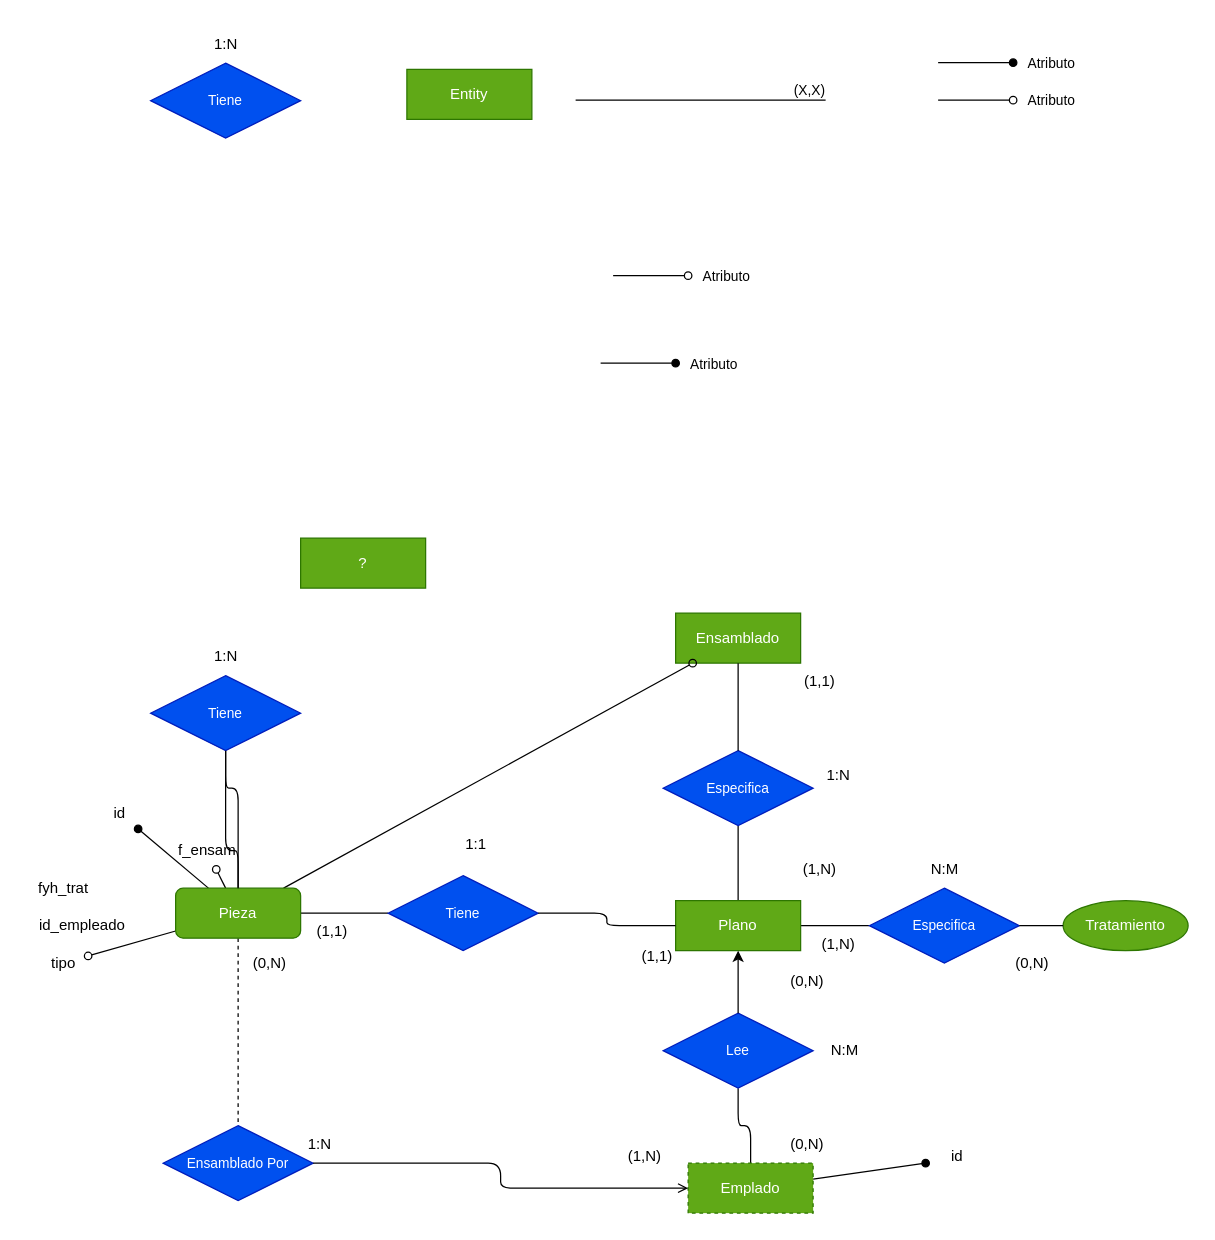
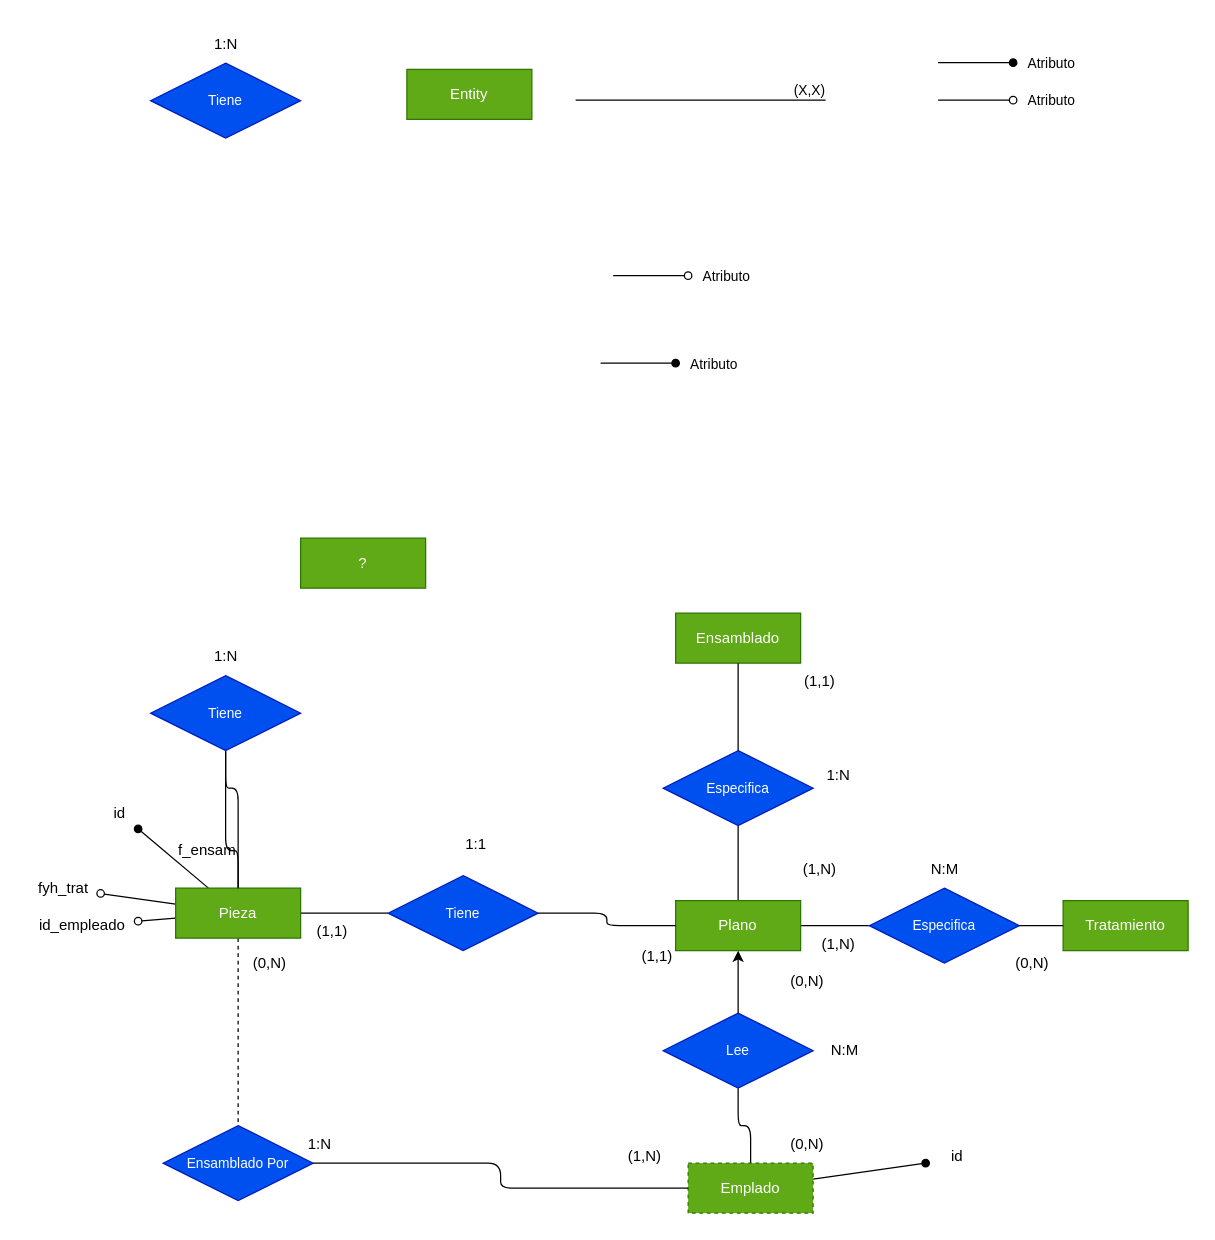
edge "Pieza" -> "Ensamblado": now "Pieza" -> "fyh_trat"
edge "Pieza" -> "f_ensam": removed
node "Pieza": shape rounded rectangle -> rectangle
edge "Pieza" -> "id_empleado": added
node "Tratamiento": shape ellipse -> rectangle
edge "Pieza" -> "tipo": removed
node "tipo": removed
edge "Ensamblado Por" -> "Emplado": arrowhead open -> none
